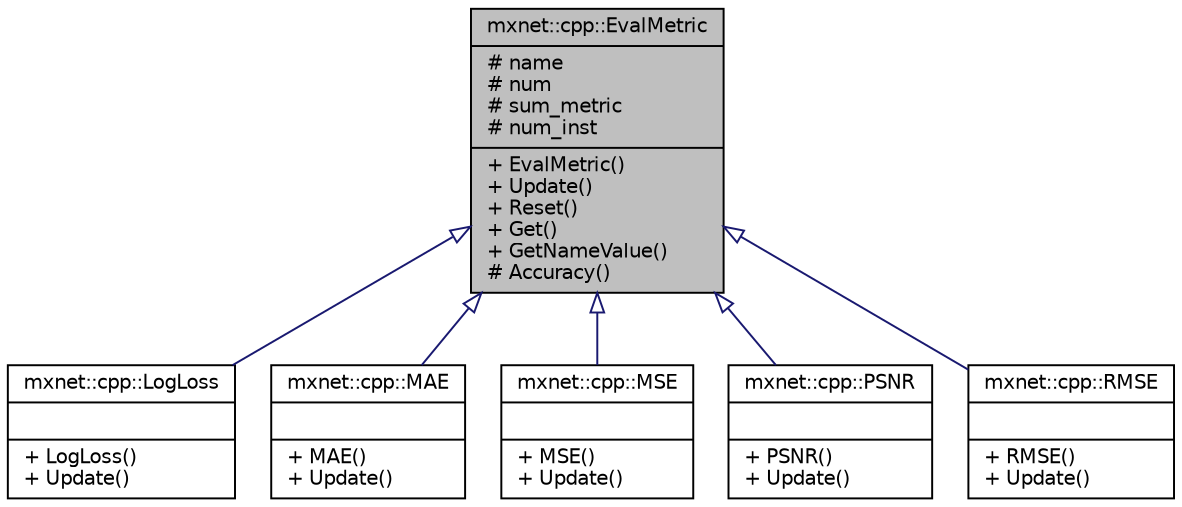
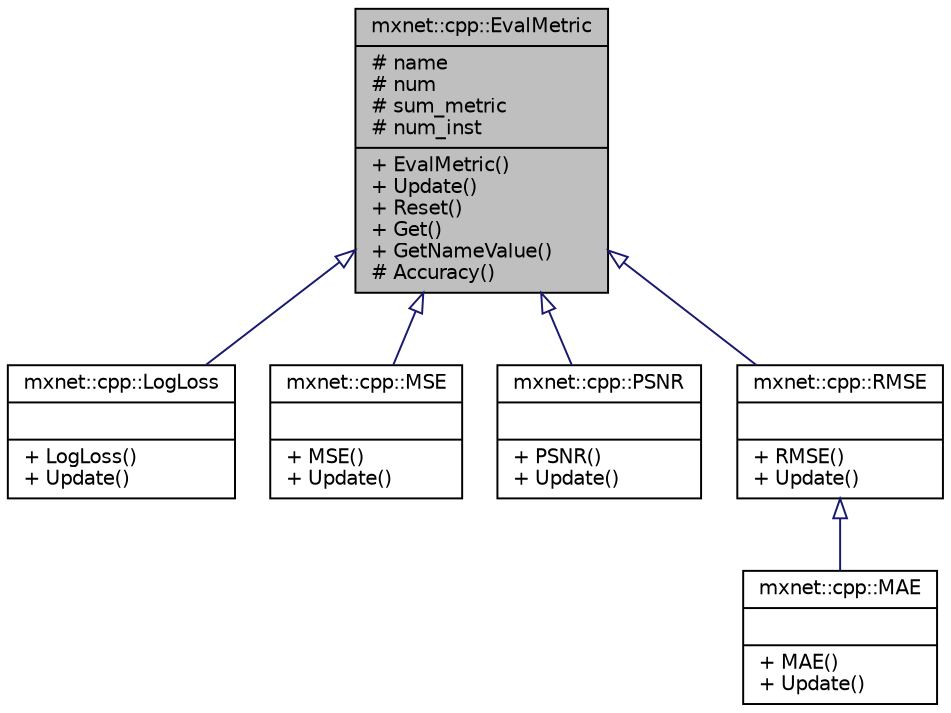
edge "mxnet::cpp::MAE" -> "mxnet::cpp::EvalMetric": now "mxnet::cpp::MAE" -> "mxnet::cpp::RMSE"
